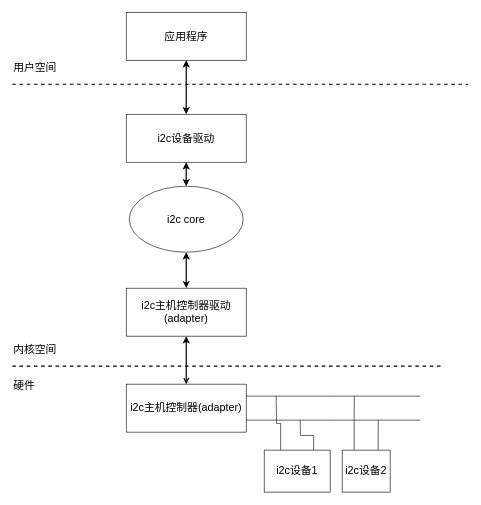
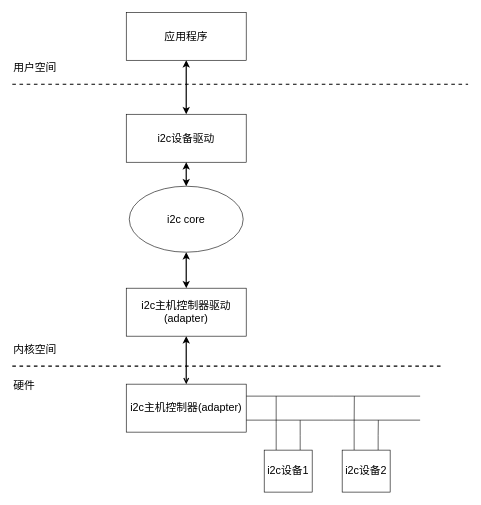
node "i2c设备1": size 66x42 -> 48x42
